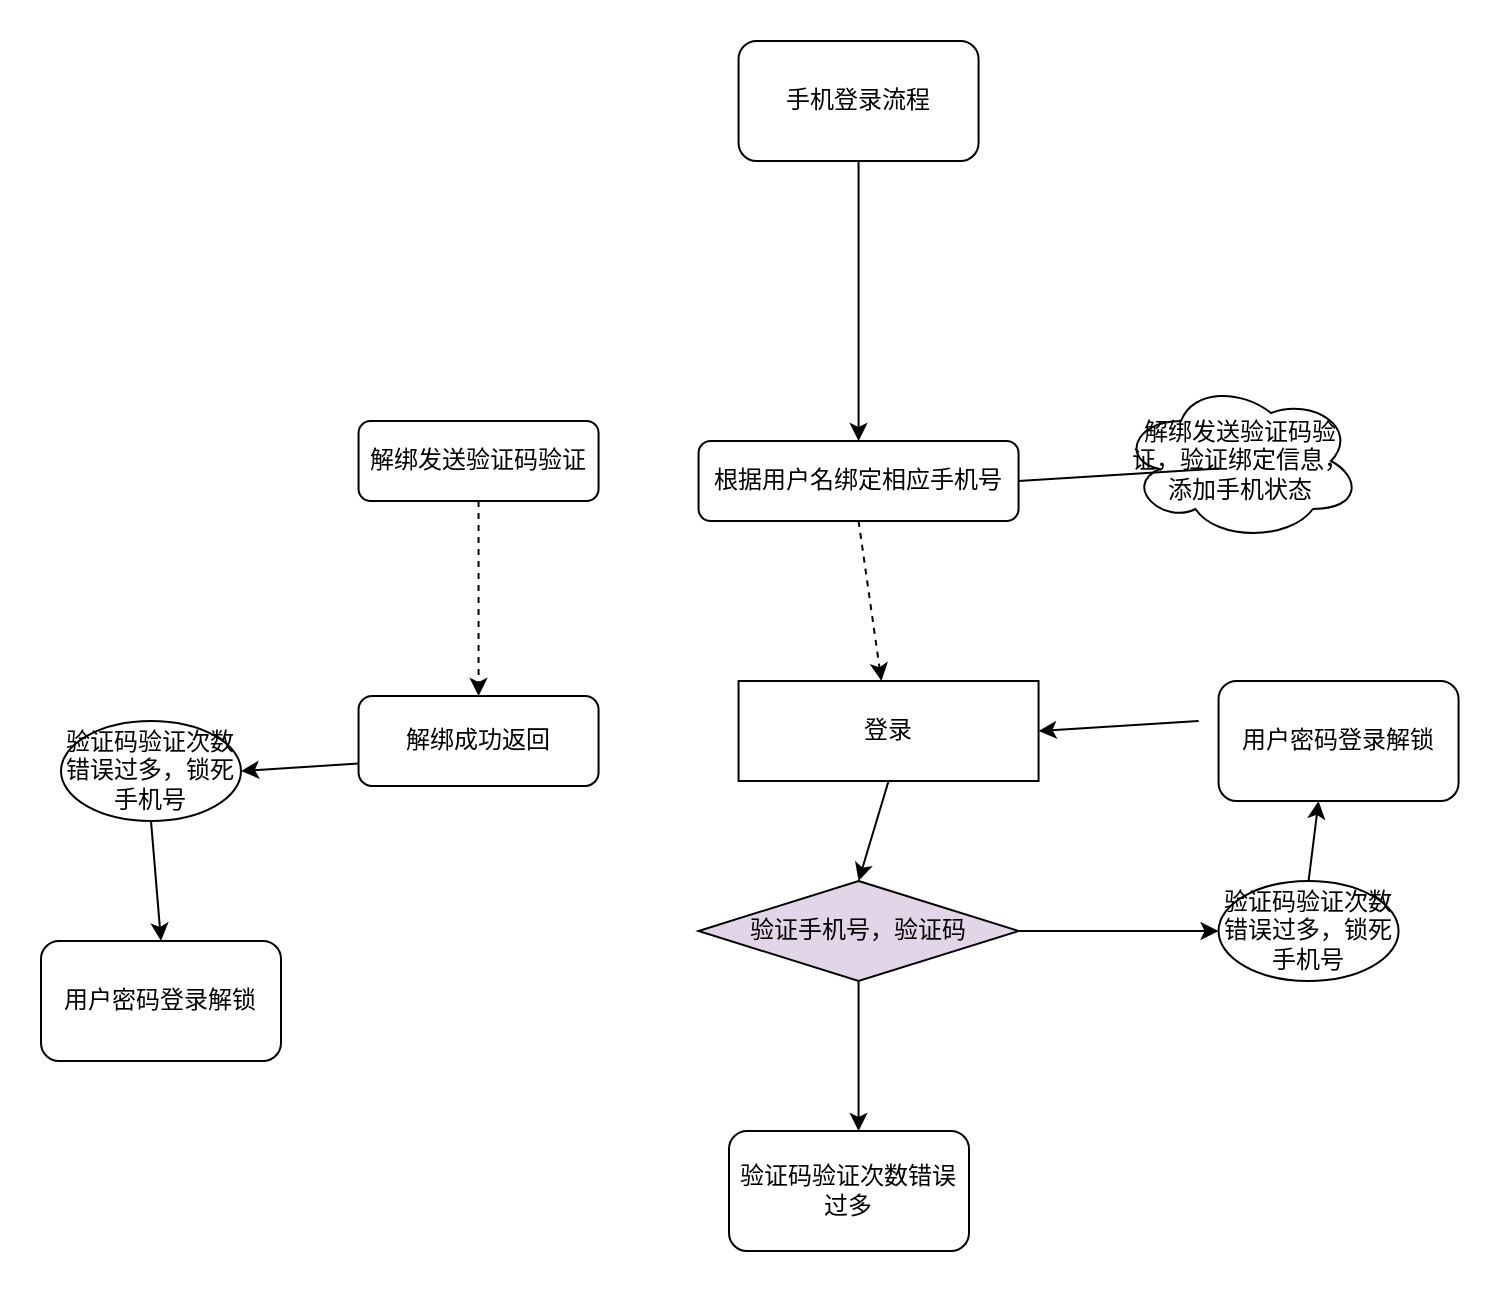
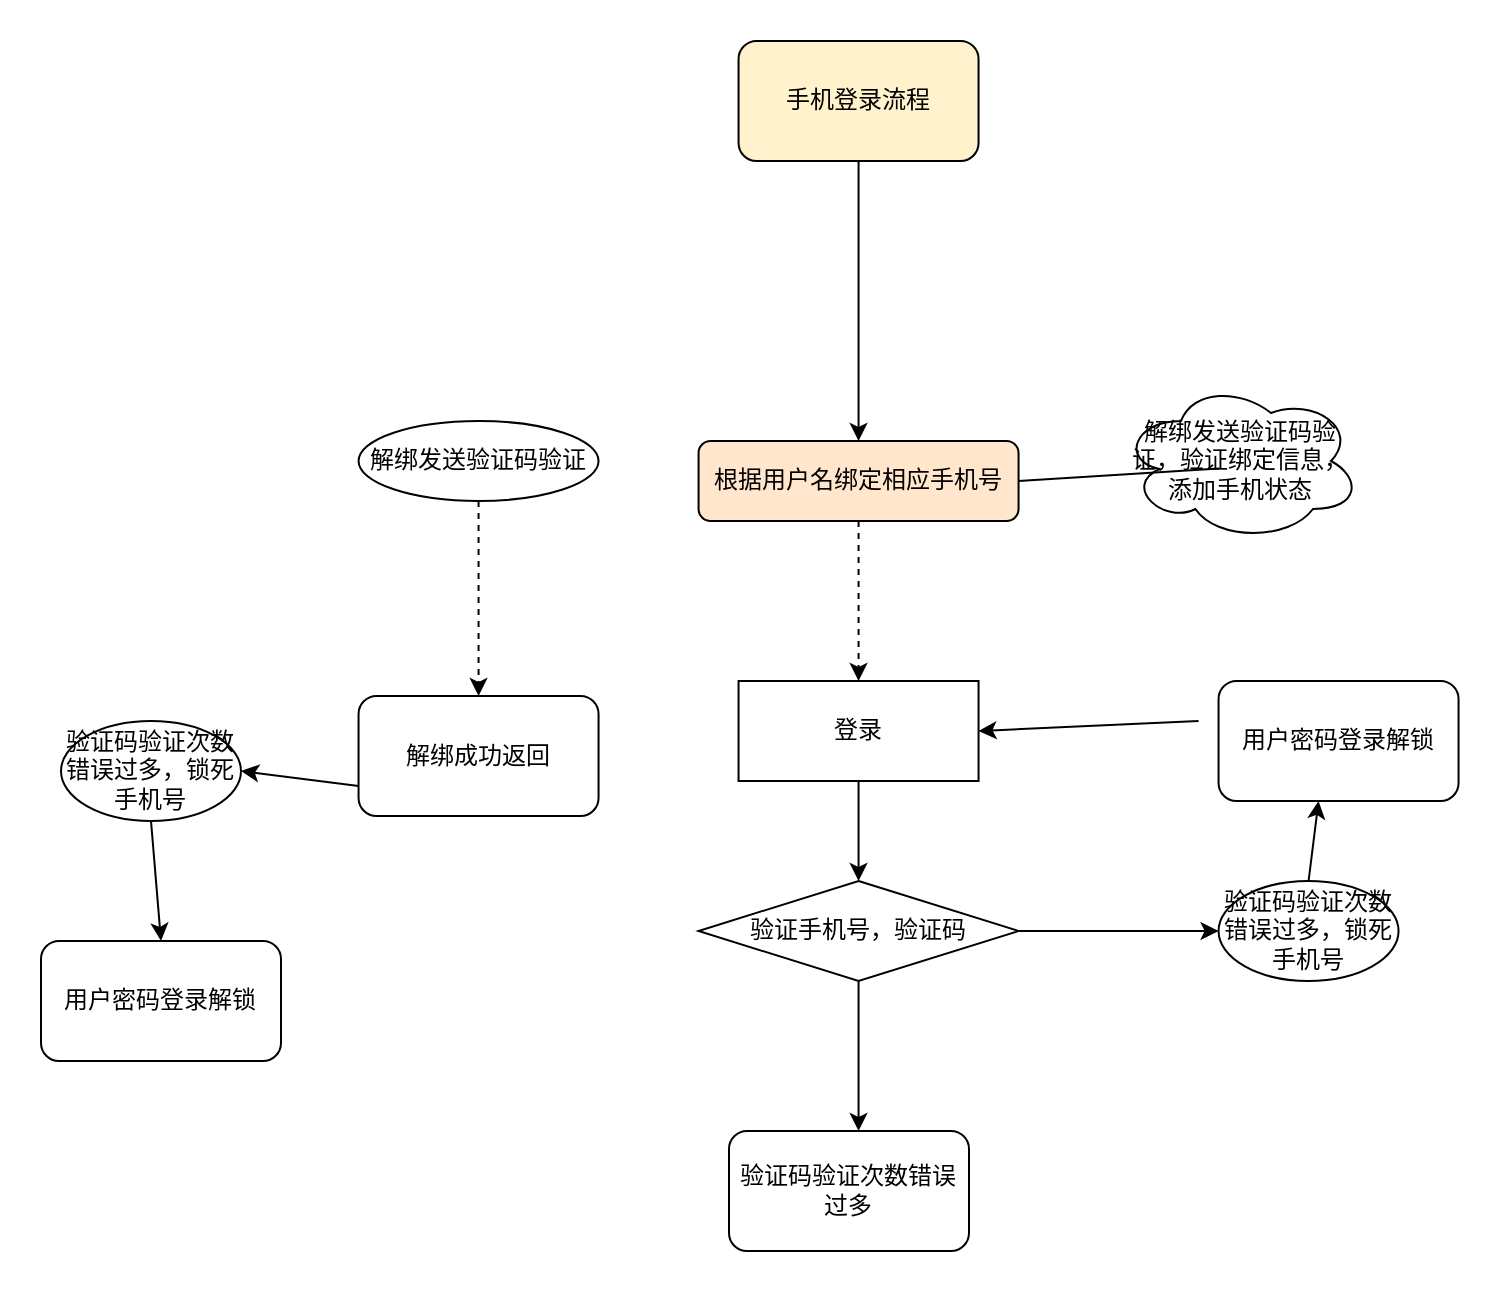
node "手机登录流程": fillcolor #ffffff -> #fff2cc
node "解绑发送验证码验证": shape rounded rectangle -> ellipse
node "根据用户名绑定相应手机号": fillcolor #ffffff -> #ffe6cc
node "登录": size 300x100 -> 240x100
node "解绑成功返回": size 240x90 -> 240x120
node "验证手机号，验证码": fillcolor #e1d5e7 -> #ffffff
